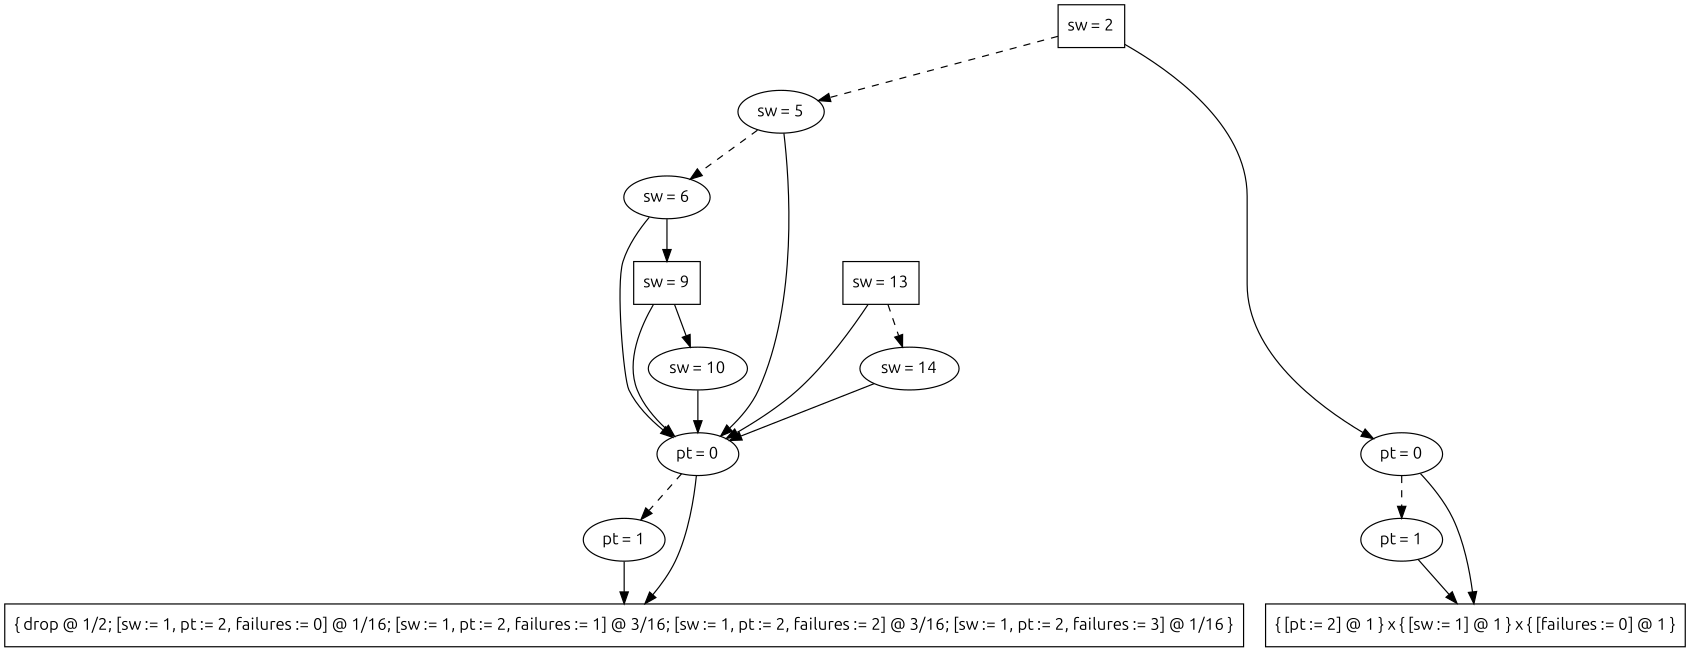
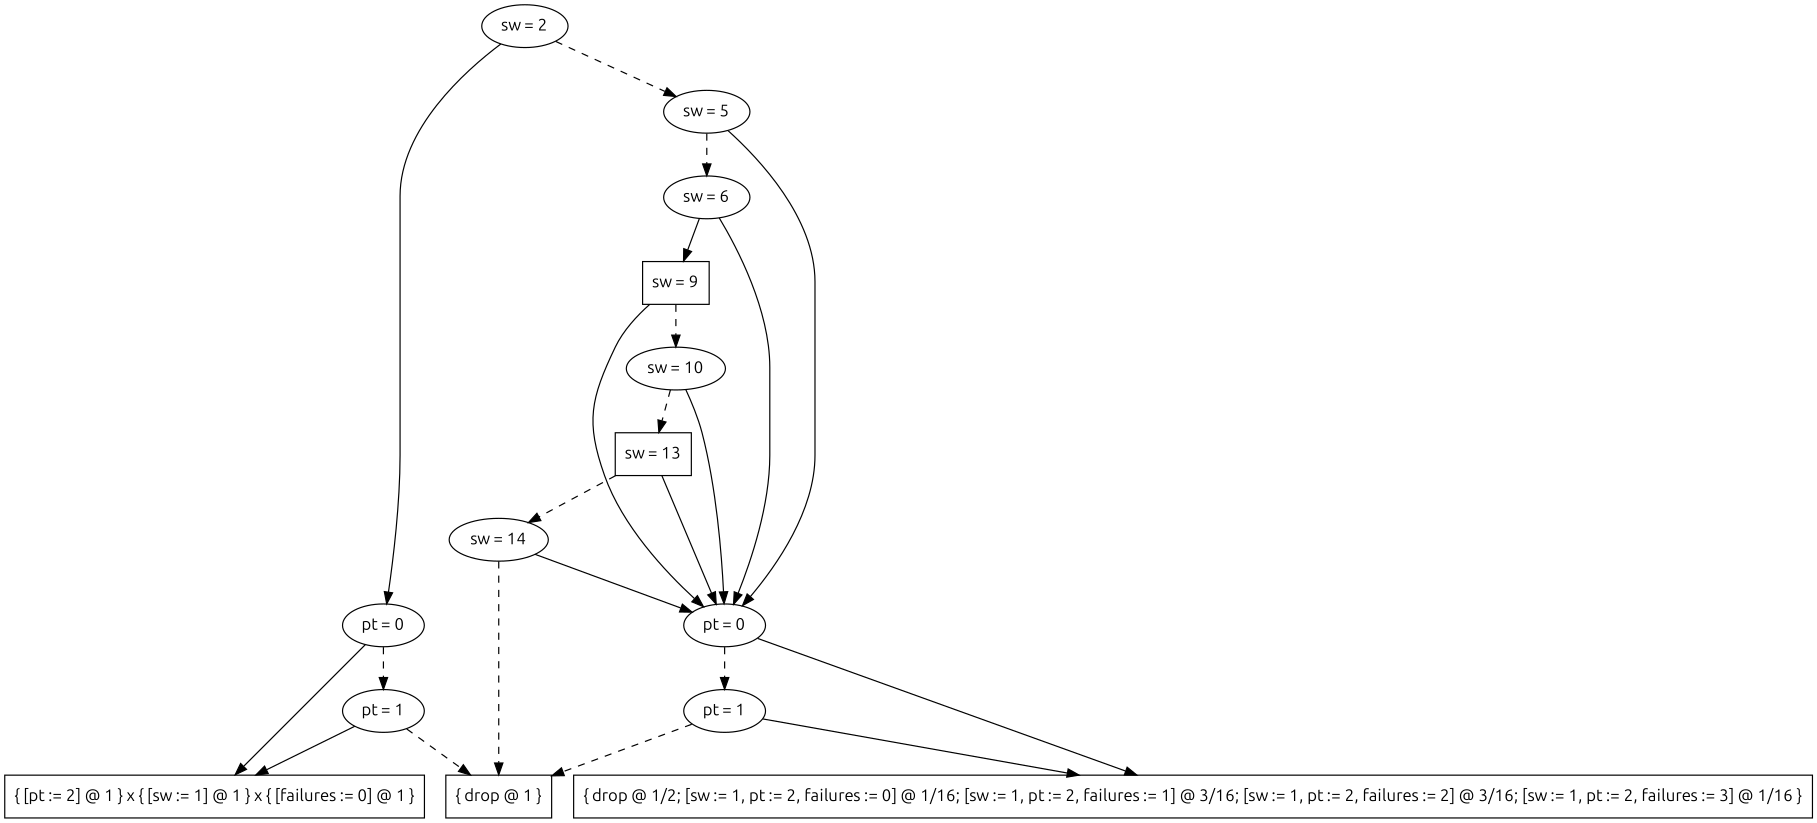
node "sw = 2": shape box -> ellipse
edge "sw = 9" -> "sw = 10": style solid -> dashed
edge "sw = 10" -> "sw = 13": added
node "{ drop @ 1 }": added
